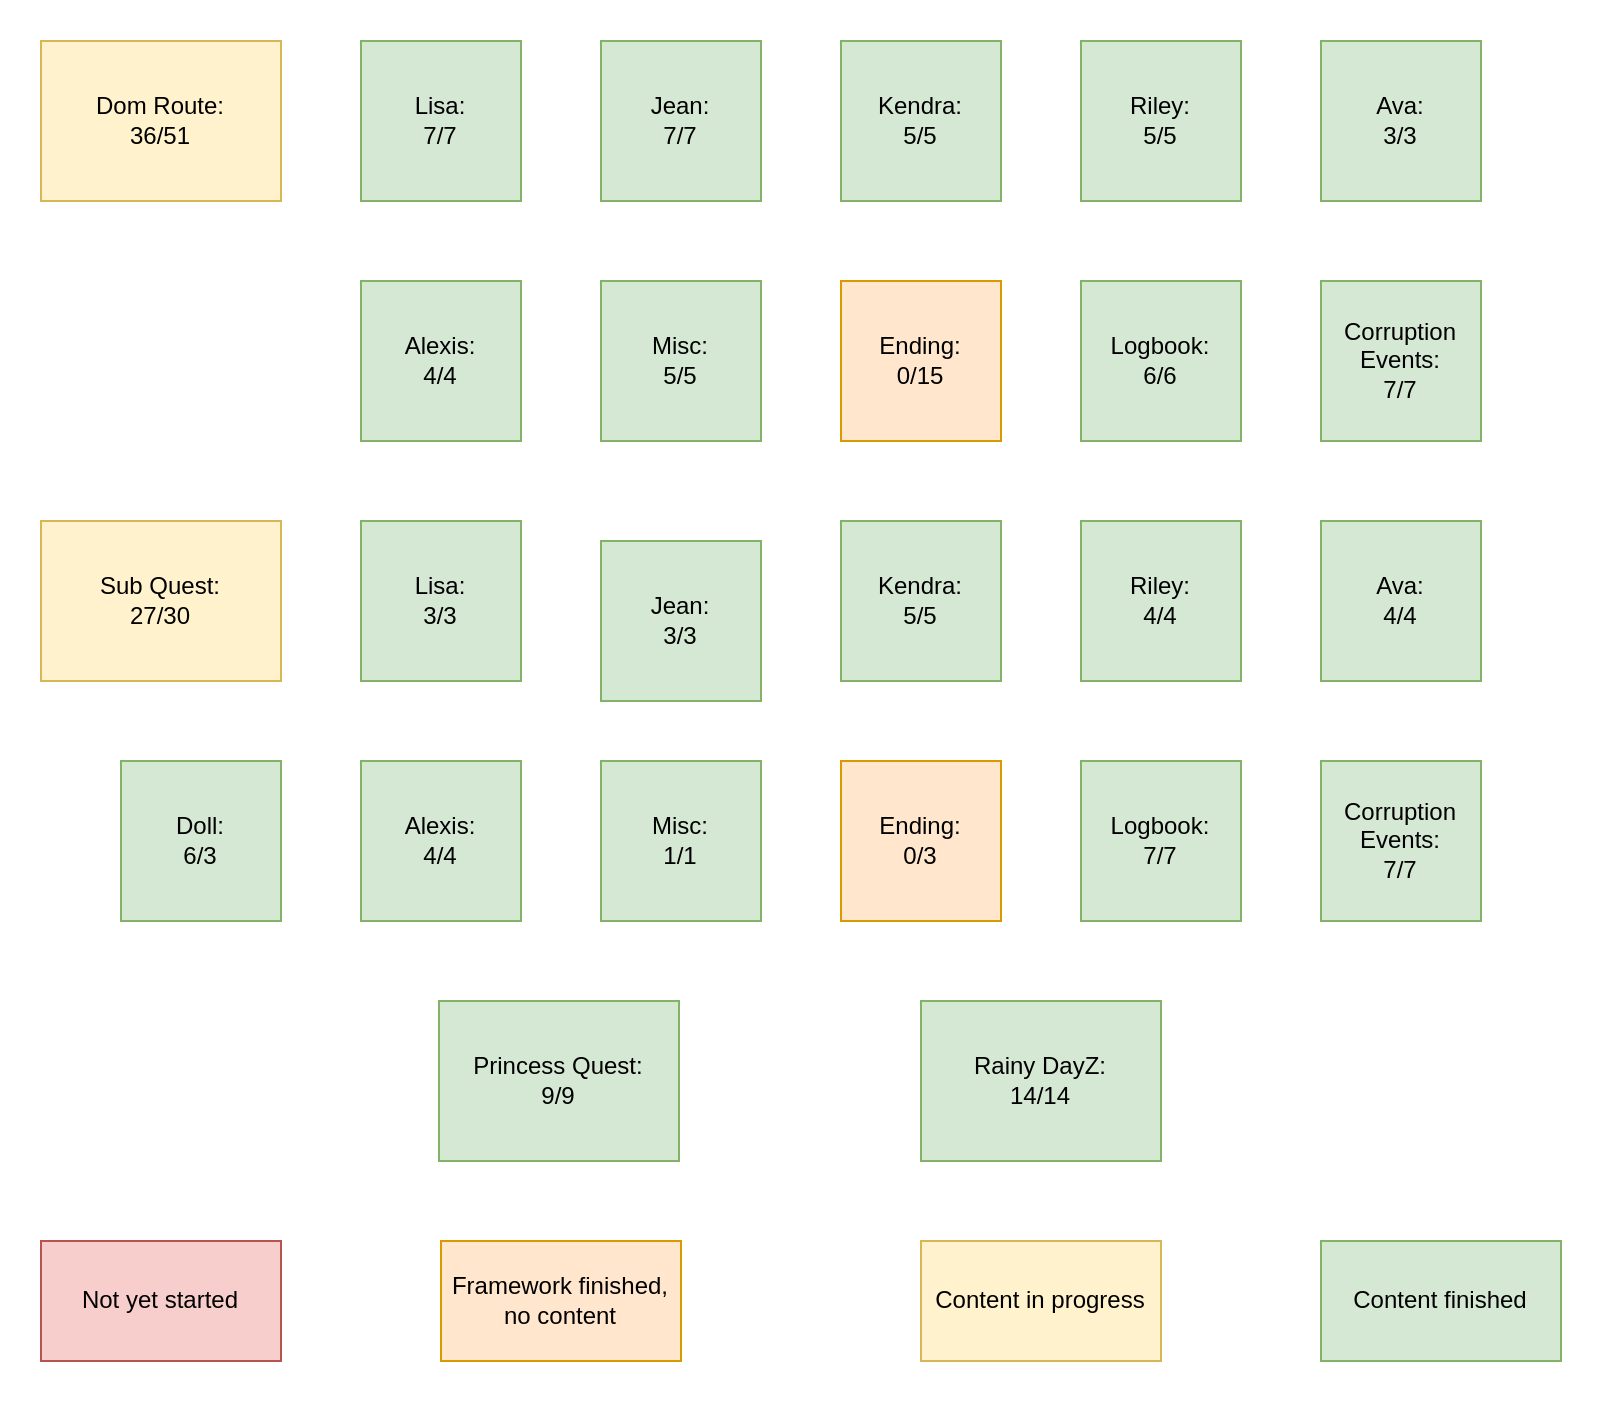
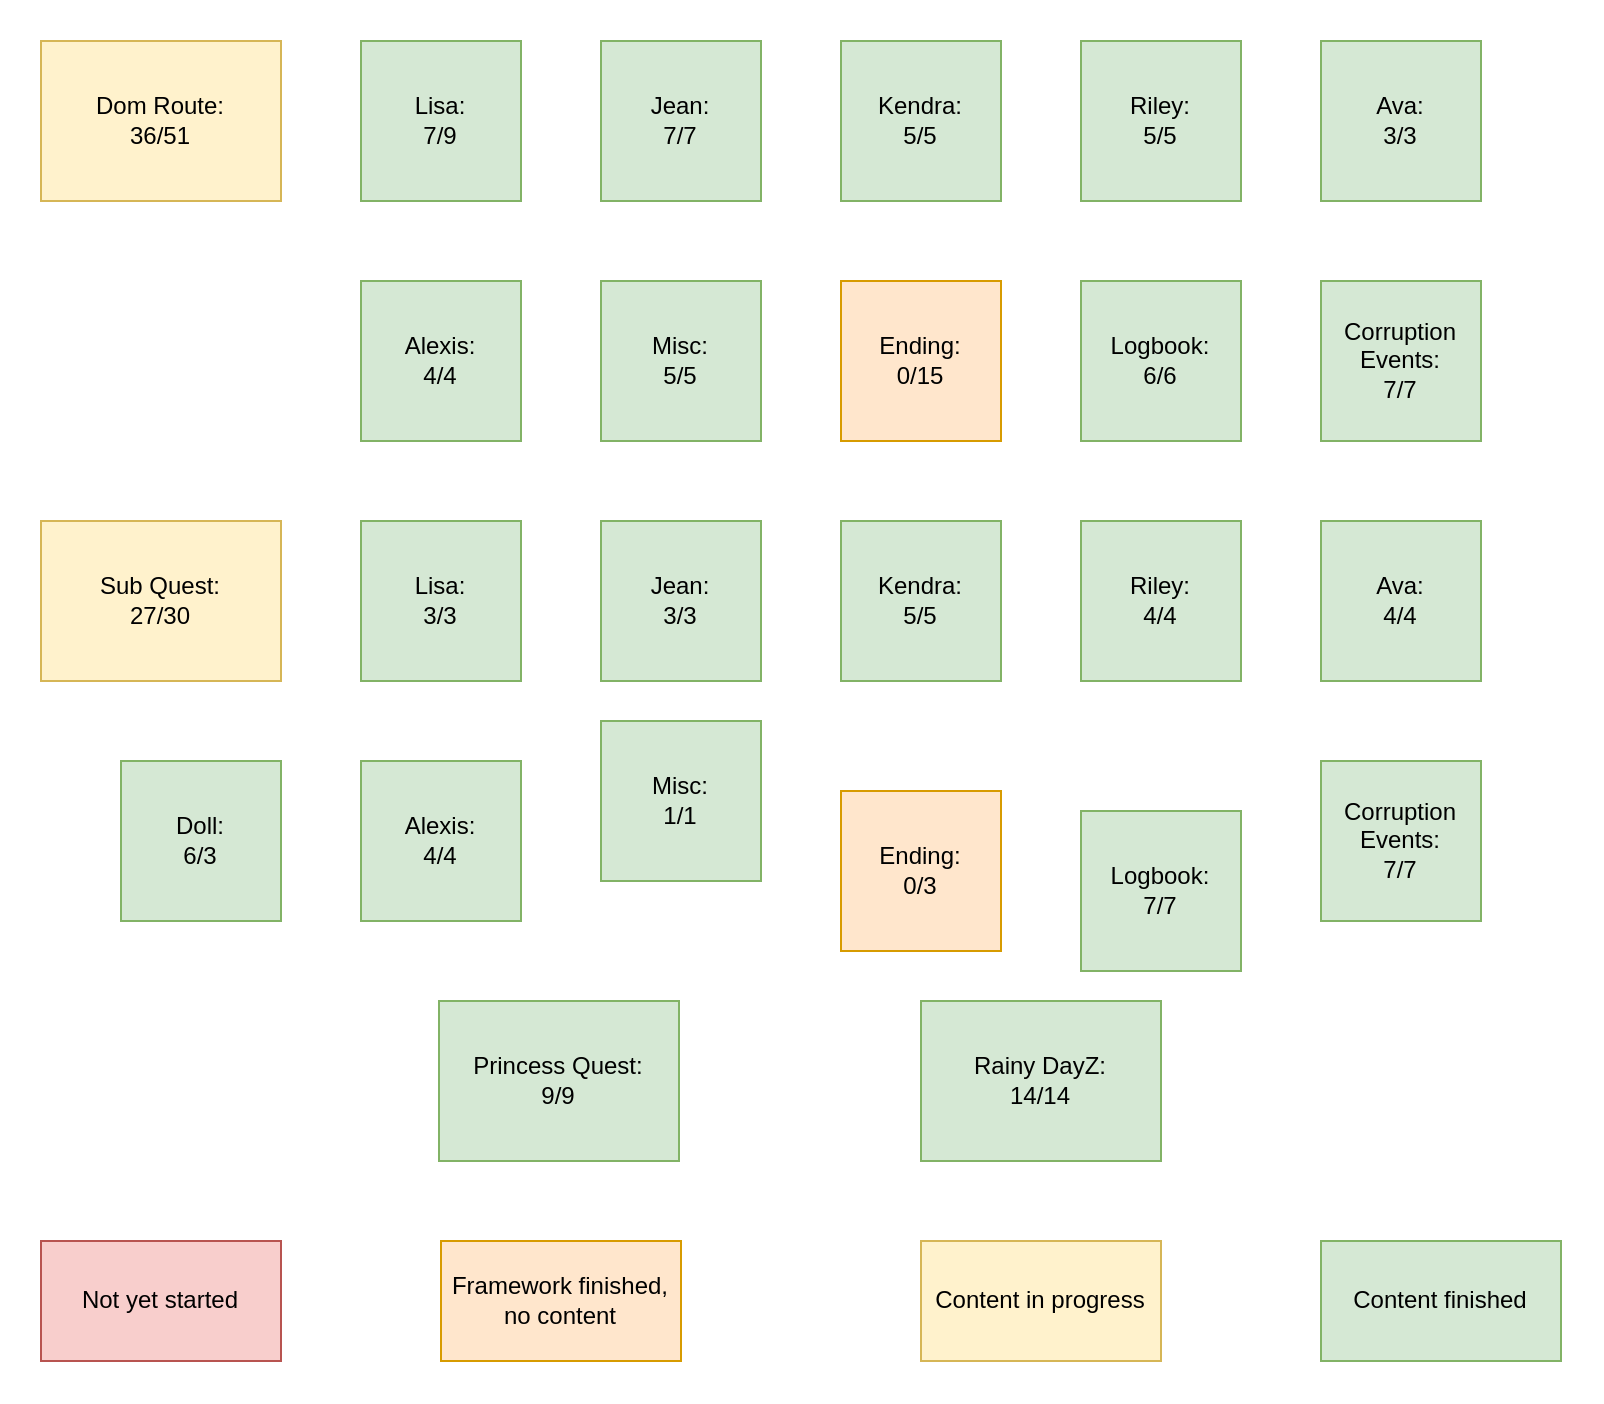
node "Lisa: 7/7": label "Lisa: 7/7" -> "Lisa: 7/9"
node "Jean: 3/3": moved (681, 621) -> (681, 601)
node "Misc: 1/1": moved (681, 841) -> (681, 801)
node "Ending: 0/3": moved (921, 841) -> (921, 871)
node "Logbook: 7/7": moved (1161, 841) -> (1161, 891)
